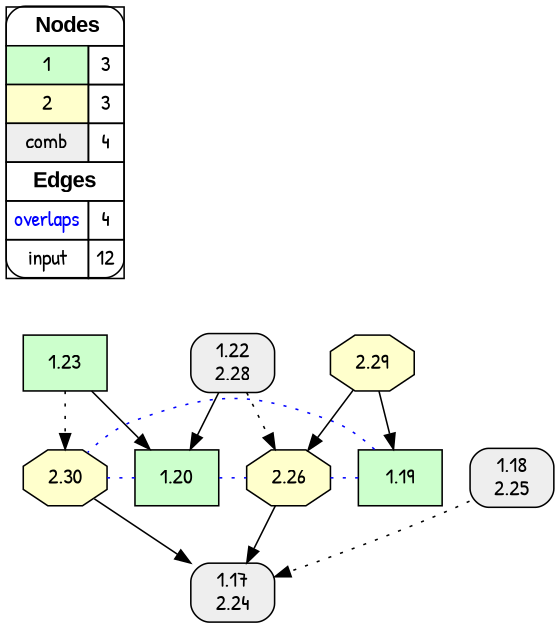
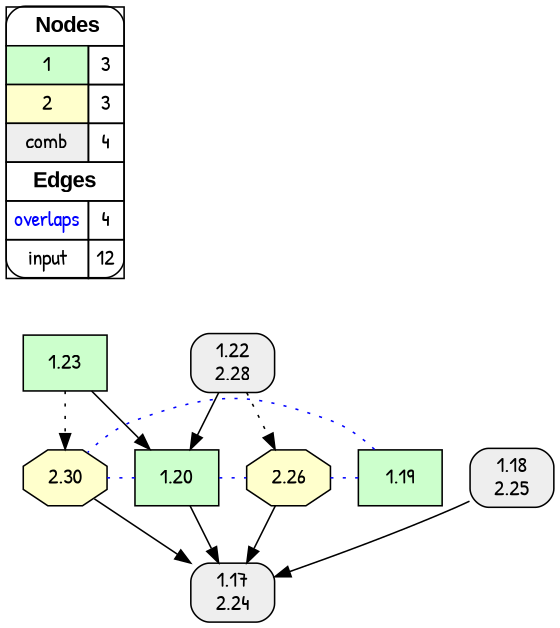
node "2.29": removed
edge "1.20" -> "1.17 2.24": added
edge "1.18 2.25" -> "1.17 2.24": style dotted -> solid
